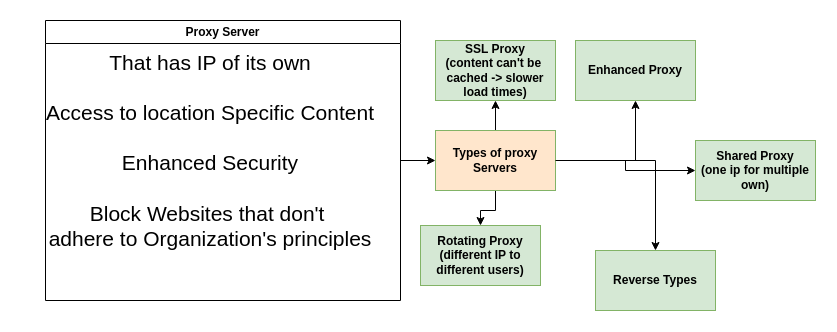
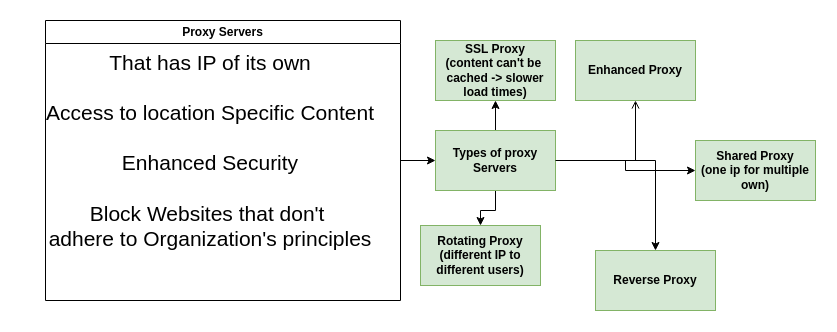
node "Proxy Server": label "Proxy Server" -> "Proxy Servers"
edge "Types of proxy Servers" -> "Enhanced Proxy": arrowhead classic -> open
node "Types of proxy Servers": fillcolor #ffe6cc -> #d5e8d4
node "Reverse Types": label "Reverse Types" -> "Reverse Proxy"
